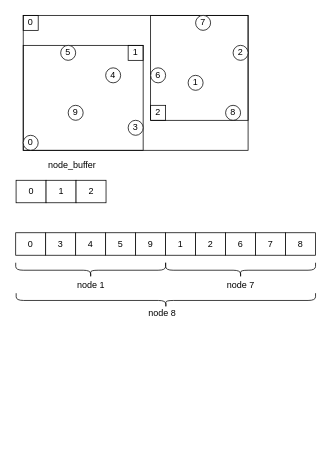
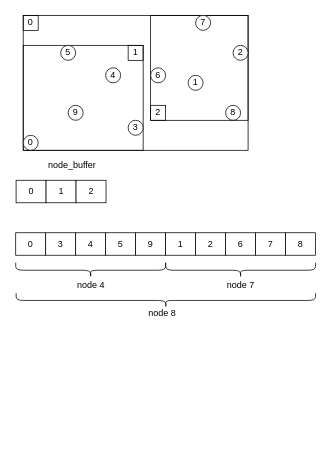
node "node 1": label "node 1" -> "node 4"
